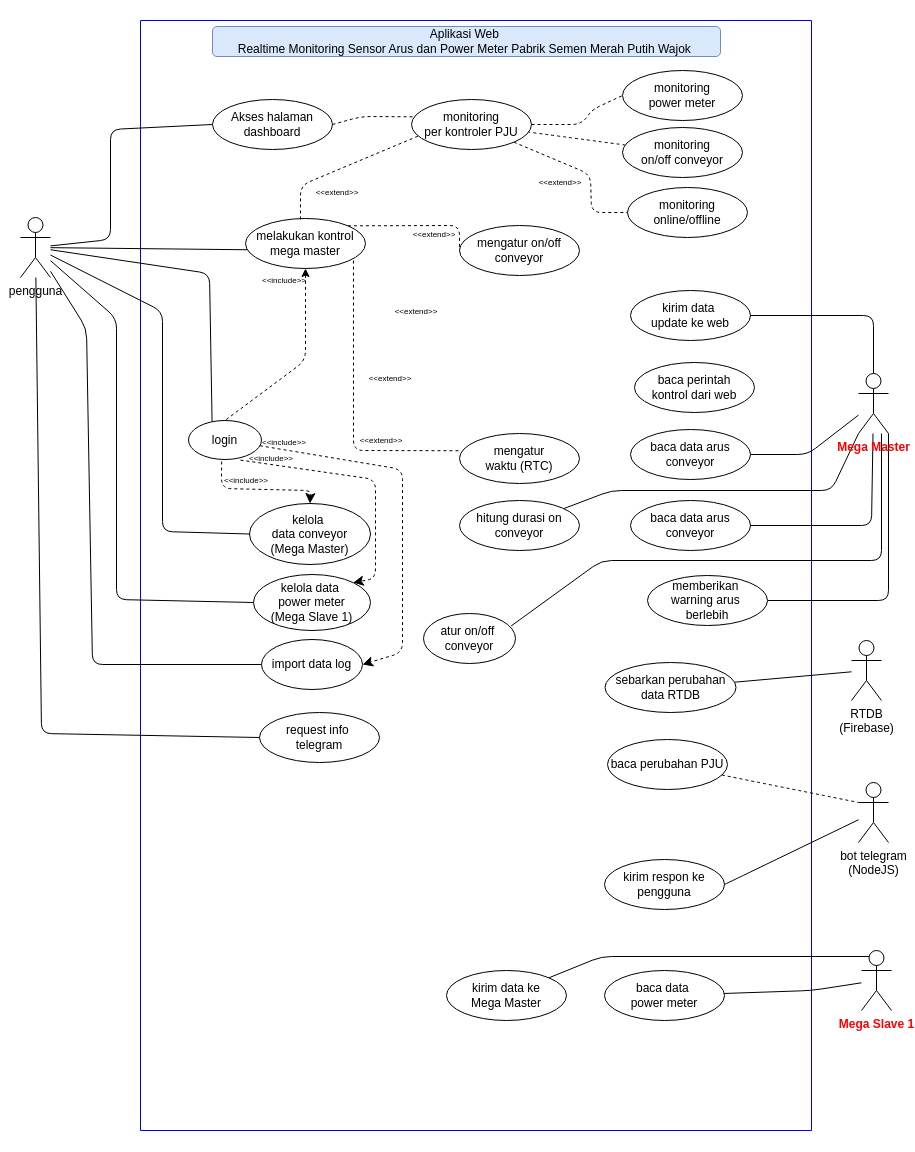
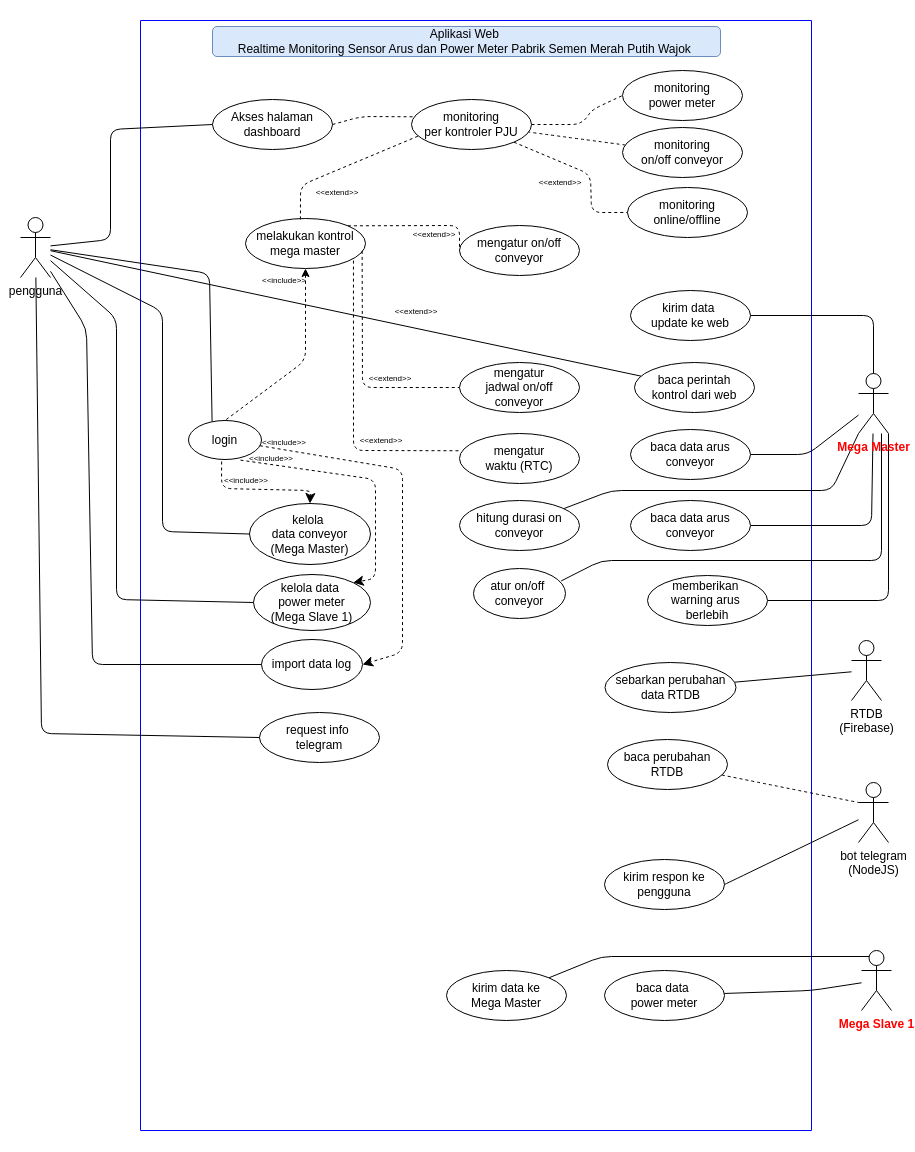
edge "melakukan kontrol mega master" -- "pengguna": now "baca perintah kontrol dari web" -- "pengguna"
edge "melakukan kontrol mega master" -- "mengatur jadwal on/off conveyor": added
node "mengatur jadwal on/off conveyor": added
node "atur on/off conveyor": moved (470, 639) -> (520, 594)
node "baca perubahan PJU": label "baca perubahan PJU" -> "baca perubahan RTDB"
